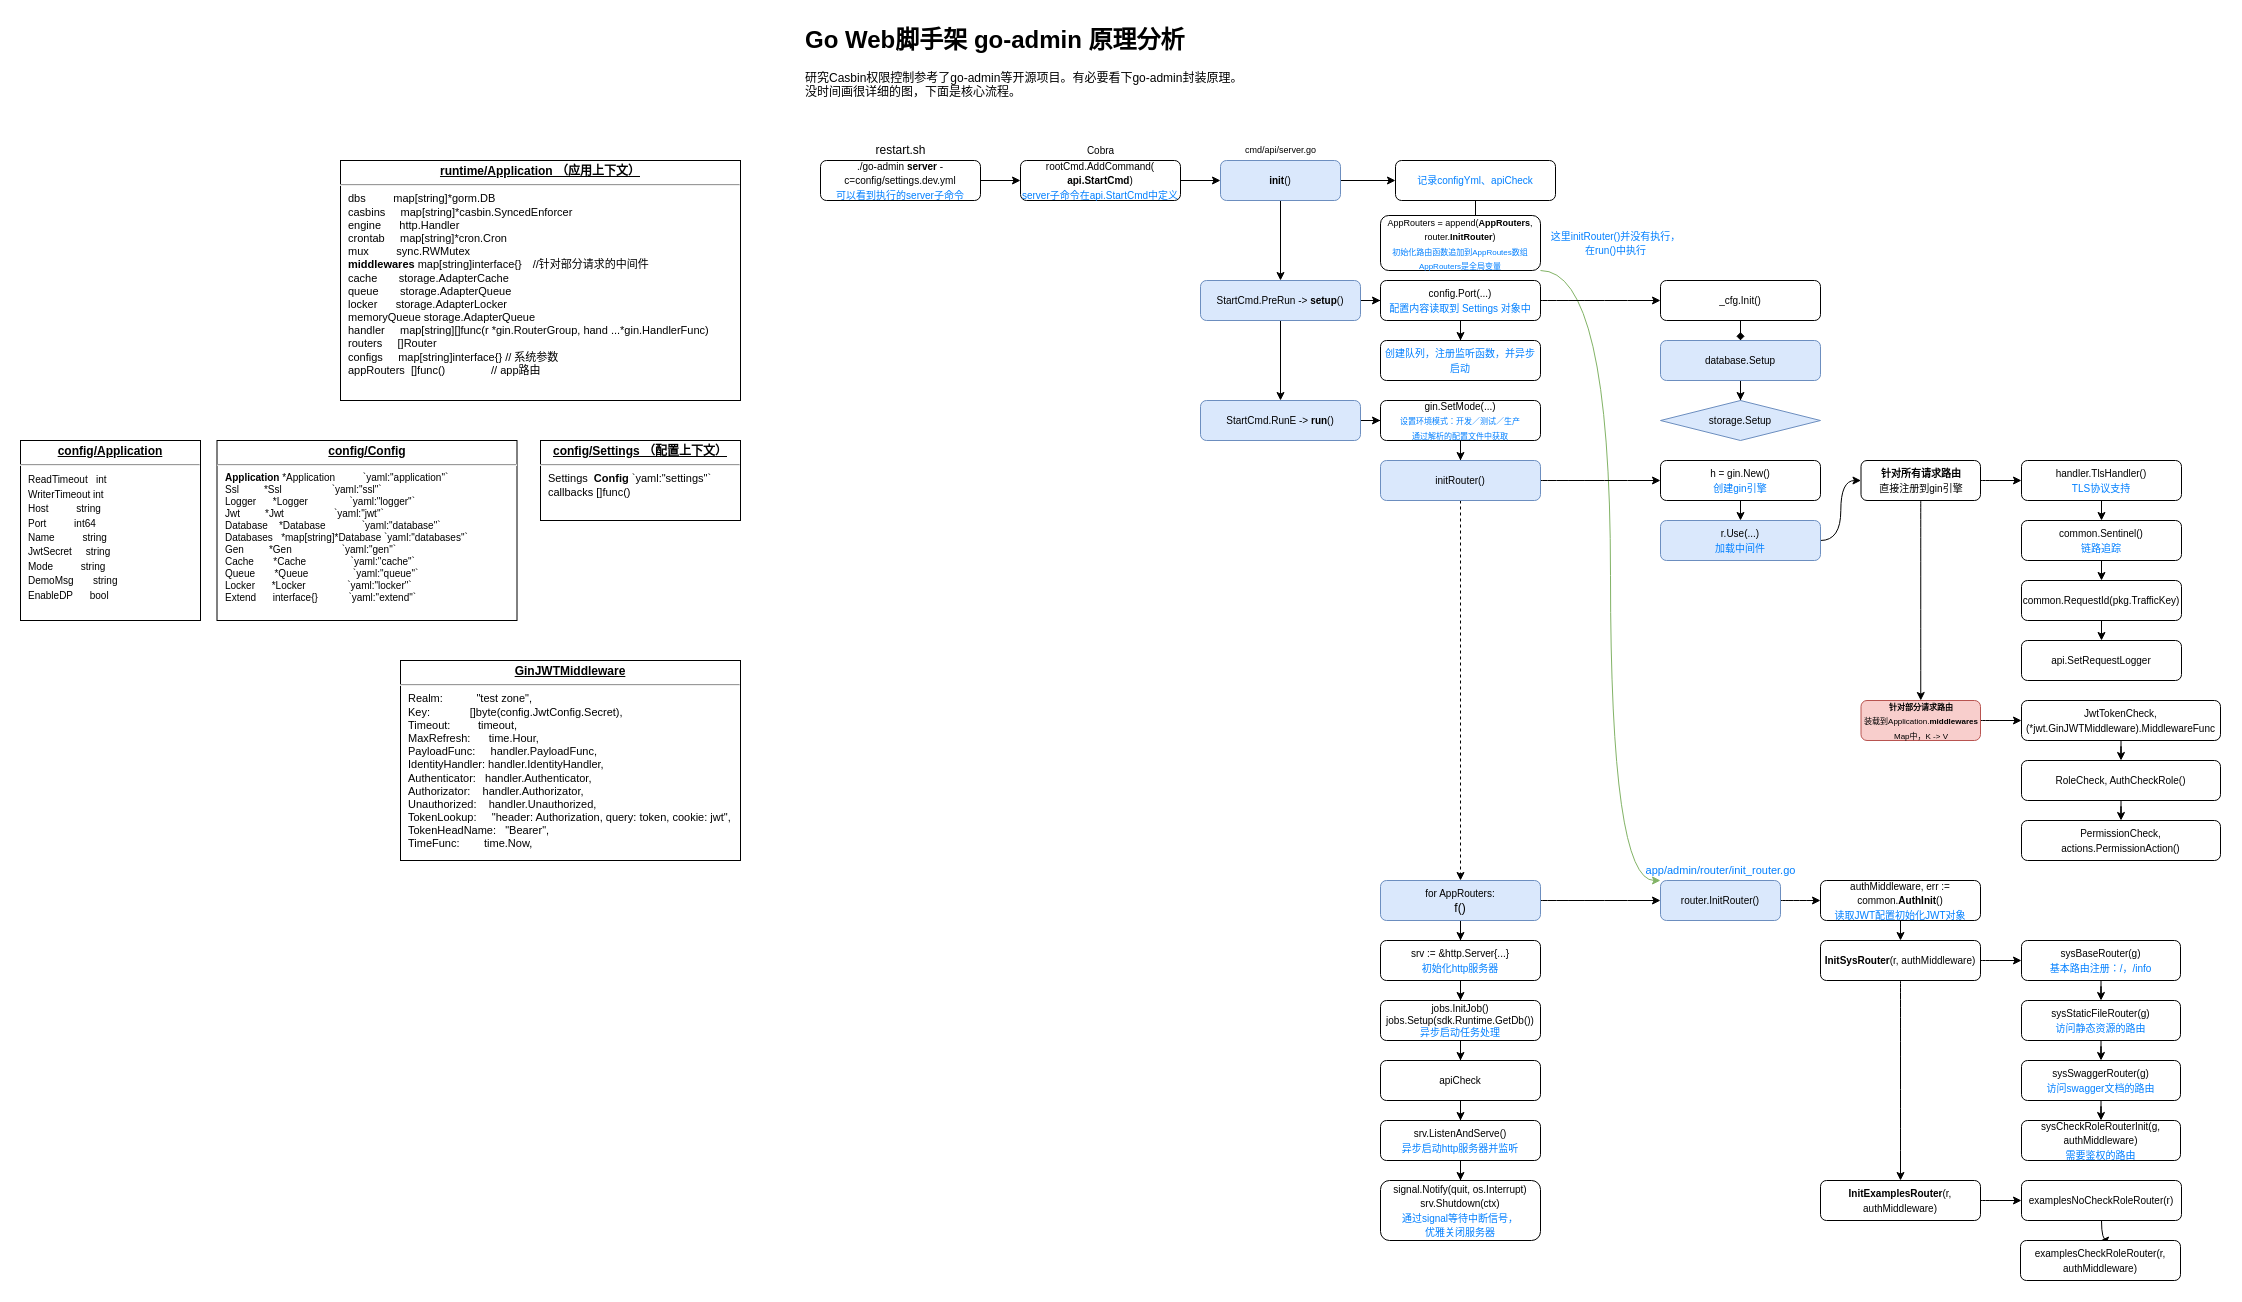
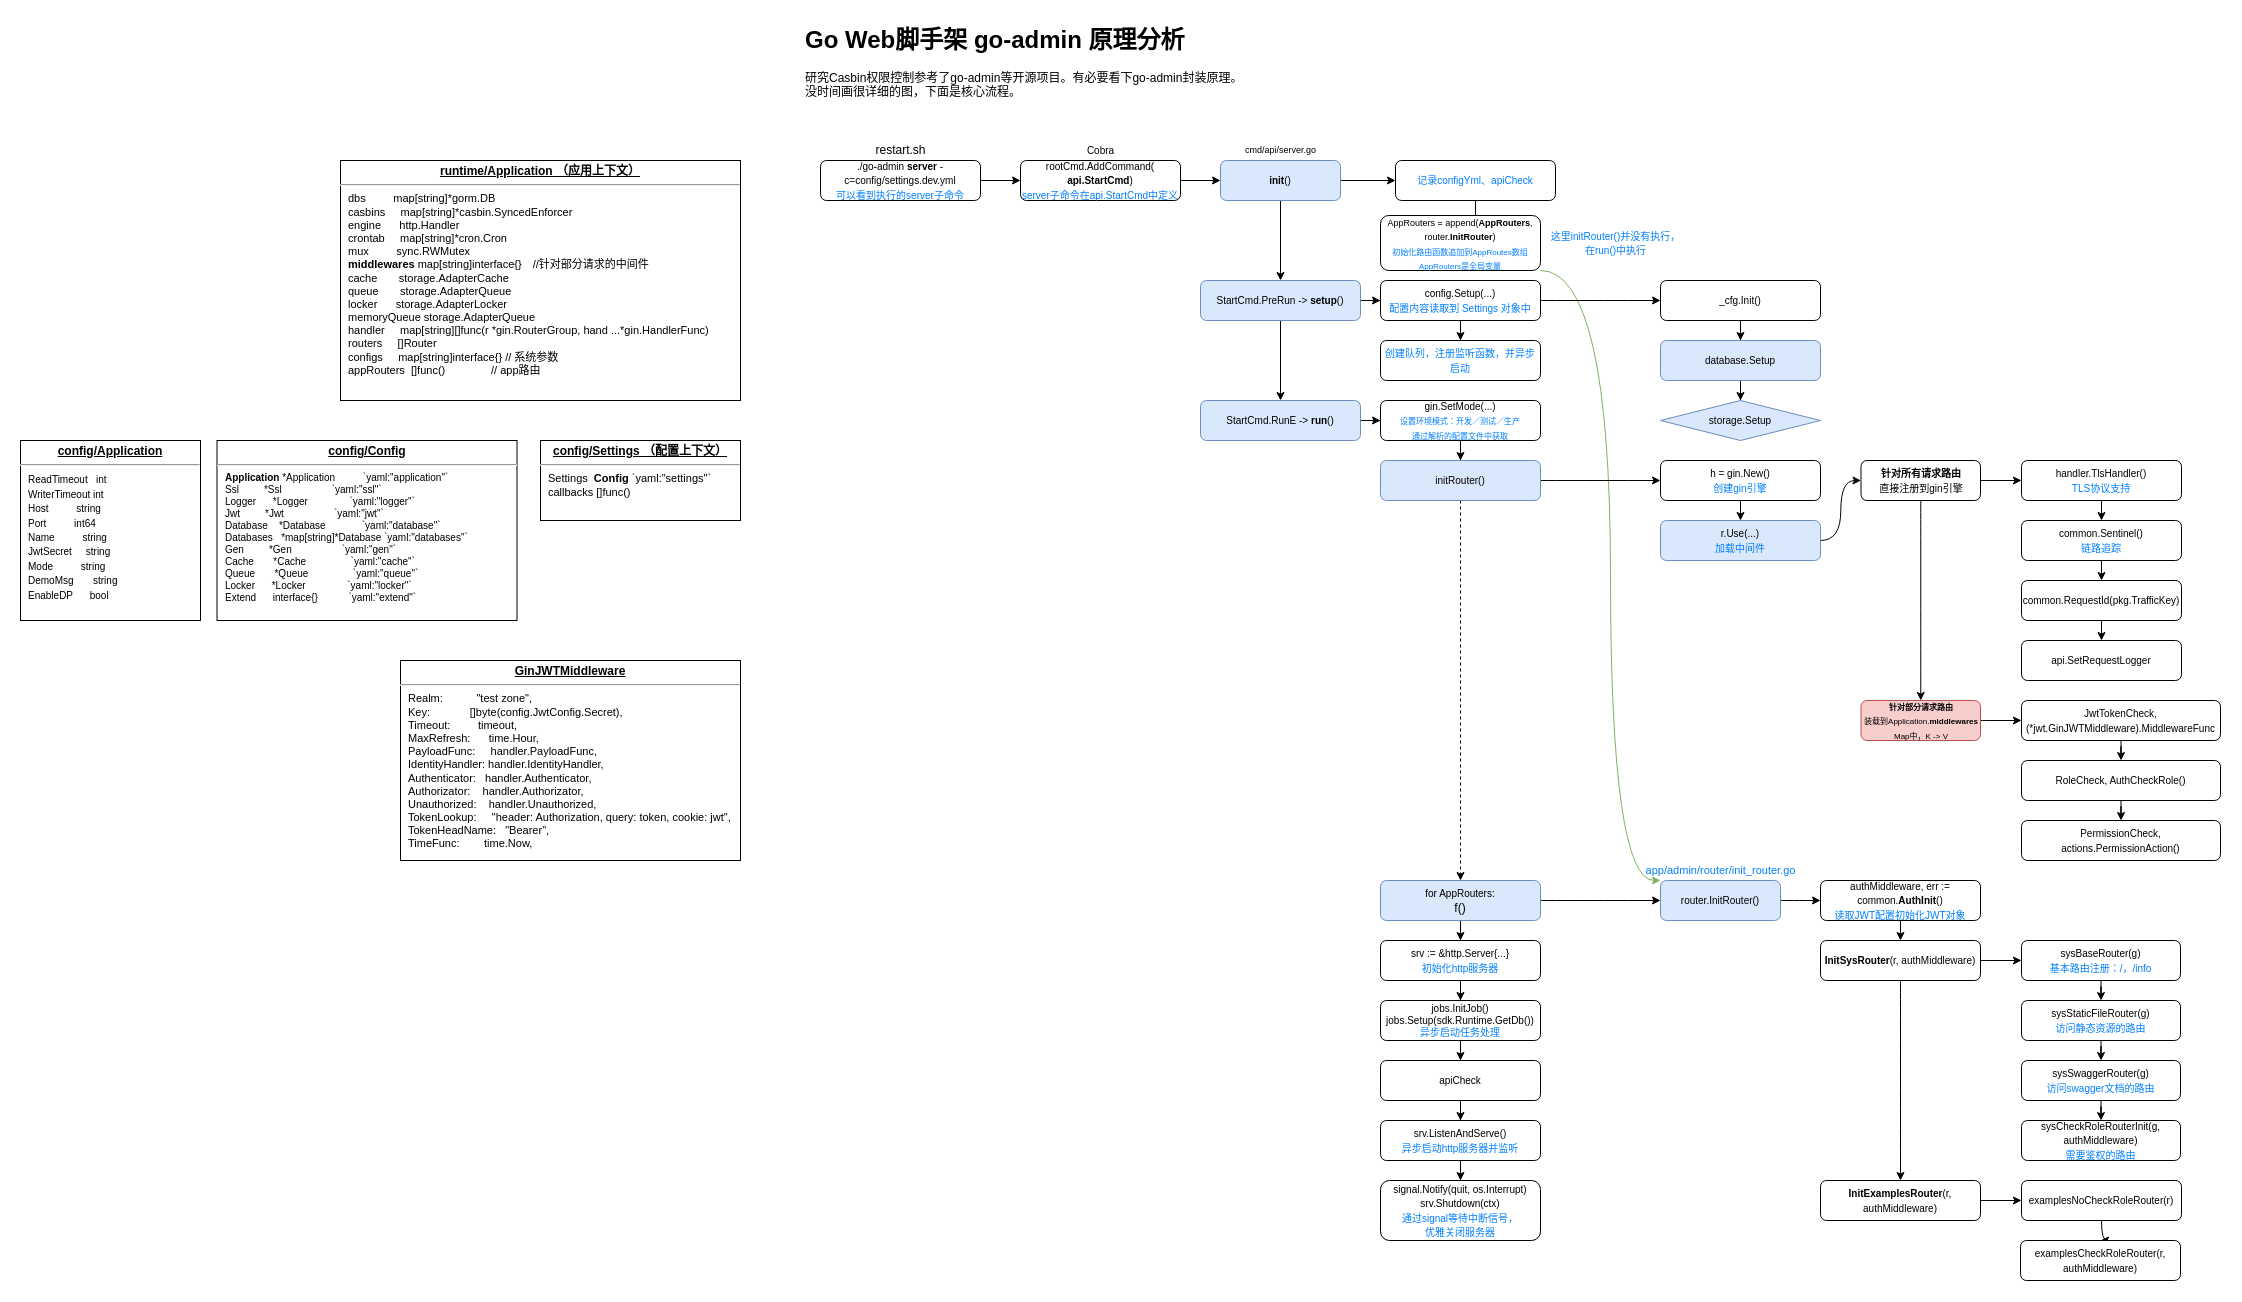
node "config.Port(...) 配置内容读取到 Settings 对象中": label "config.Port(...) 配置内容读取到 Settings 对象中" -> "config.Setup(...) 配置内容读取到 Settings 对象中"
edge "_cfg.Init()" -> "database.Setup": arrowhead diamond -> classic
